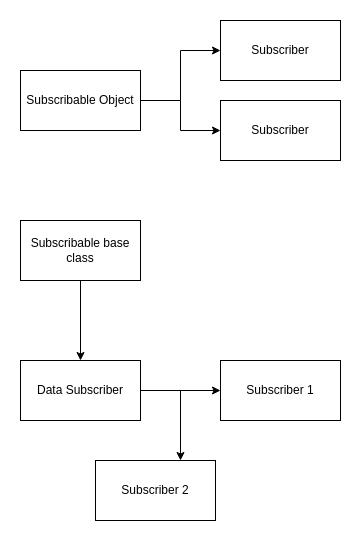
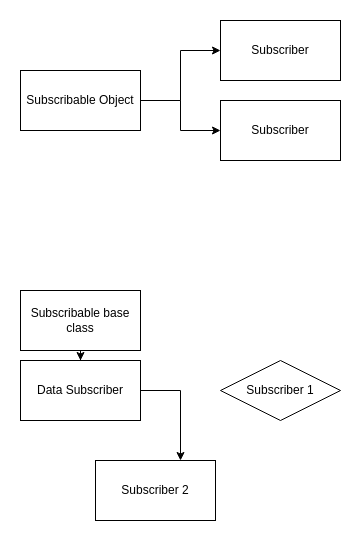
node "Subscribable base class": moved (81, 251) -> (81, 321)
edge "Data Subscriber" -> "Subscriber 1": removed
node "Subscriber 1": shape rectangle -> diamond
